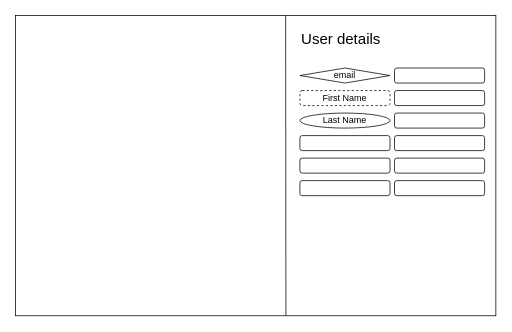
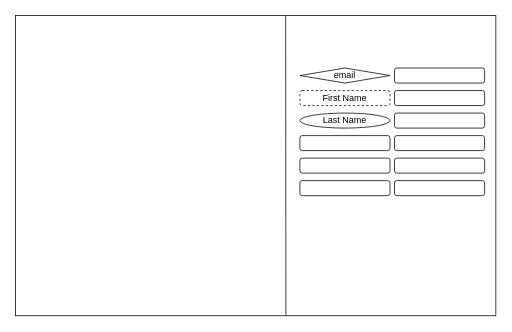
node "User details": removed
